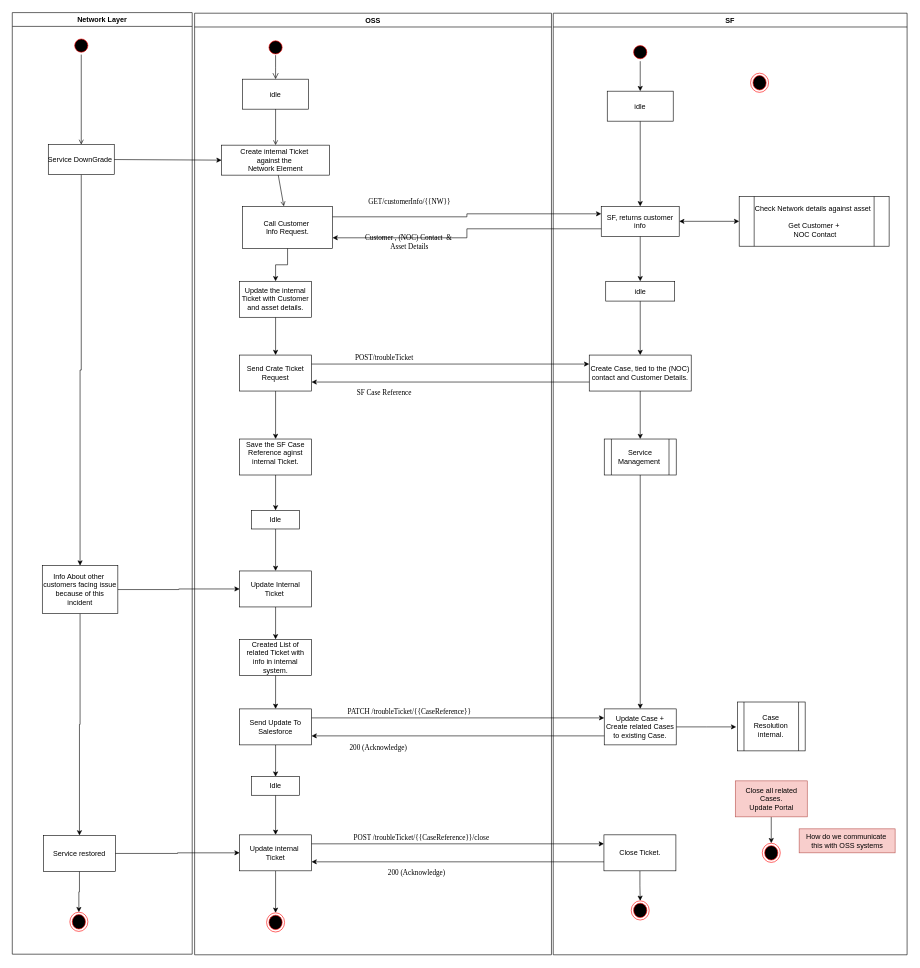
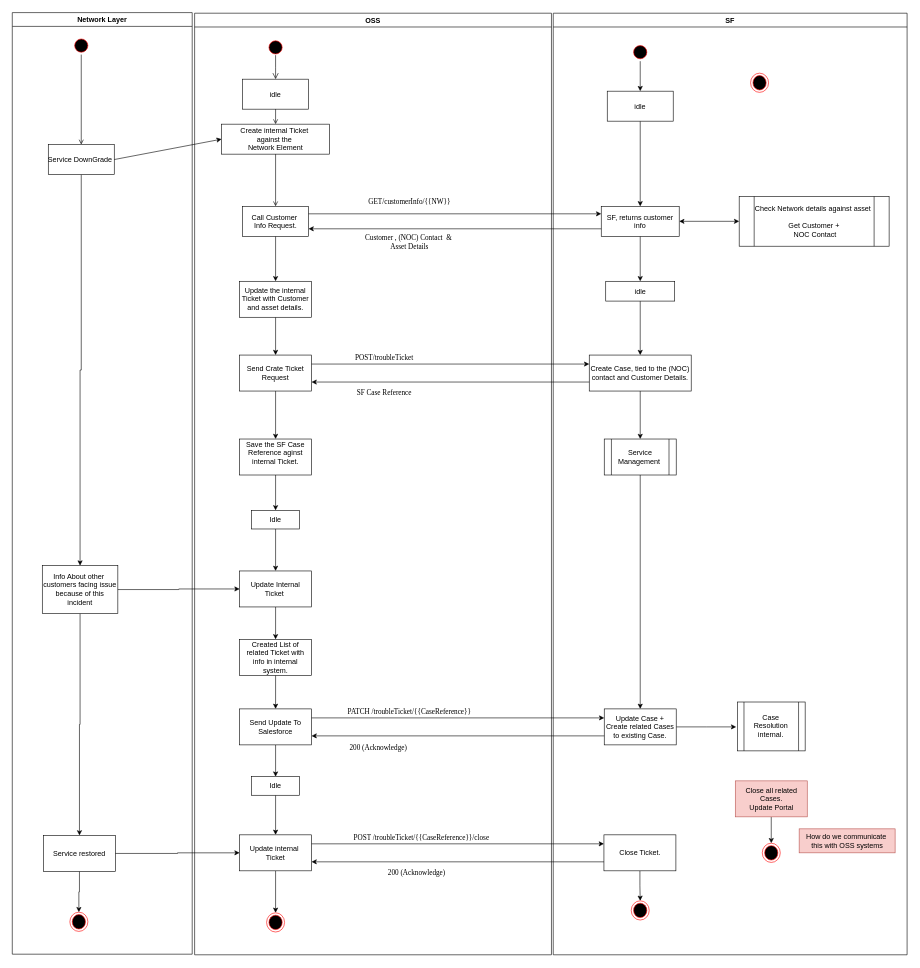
node "Create internal Ticket against the Network Element": moved (276, 160) -> (276, 139)
node "Call Customer Info Request.": size 90x42 -> 66x30
